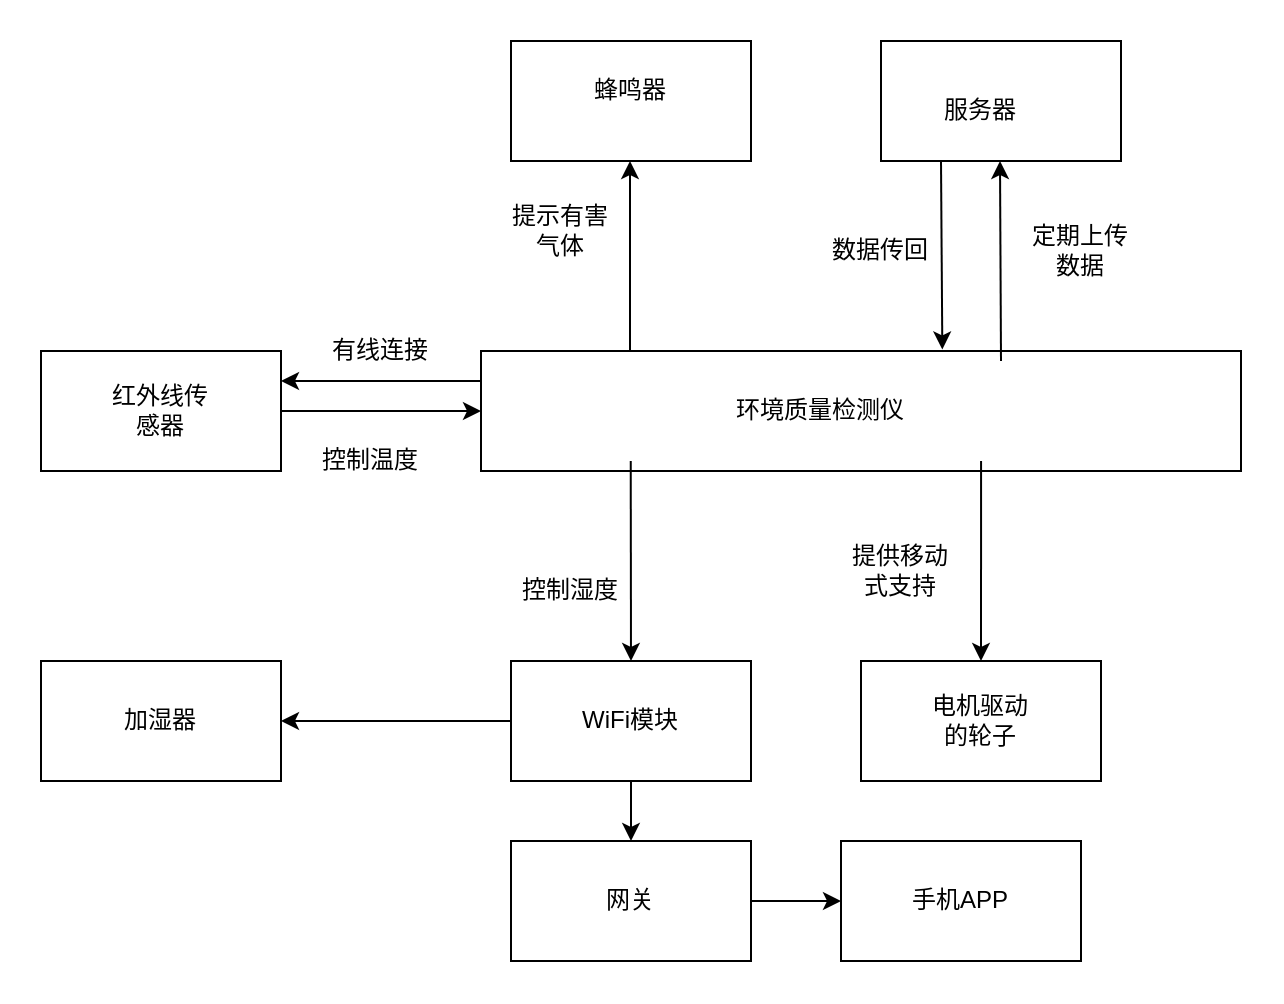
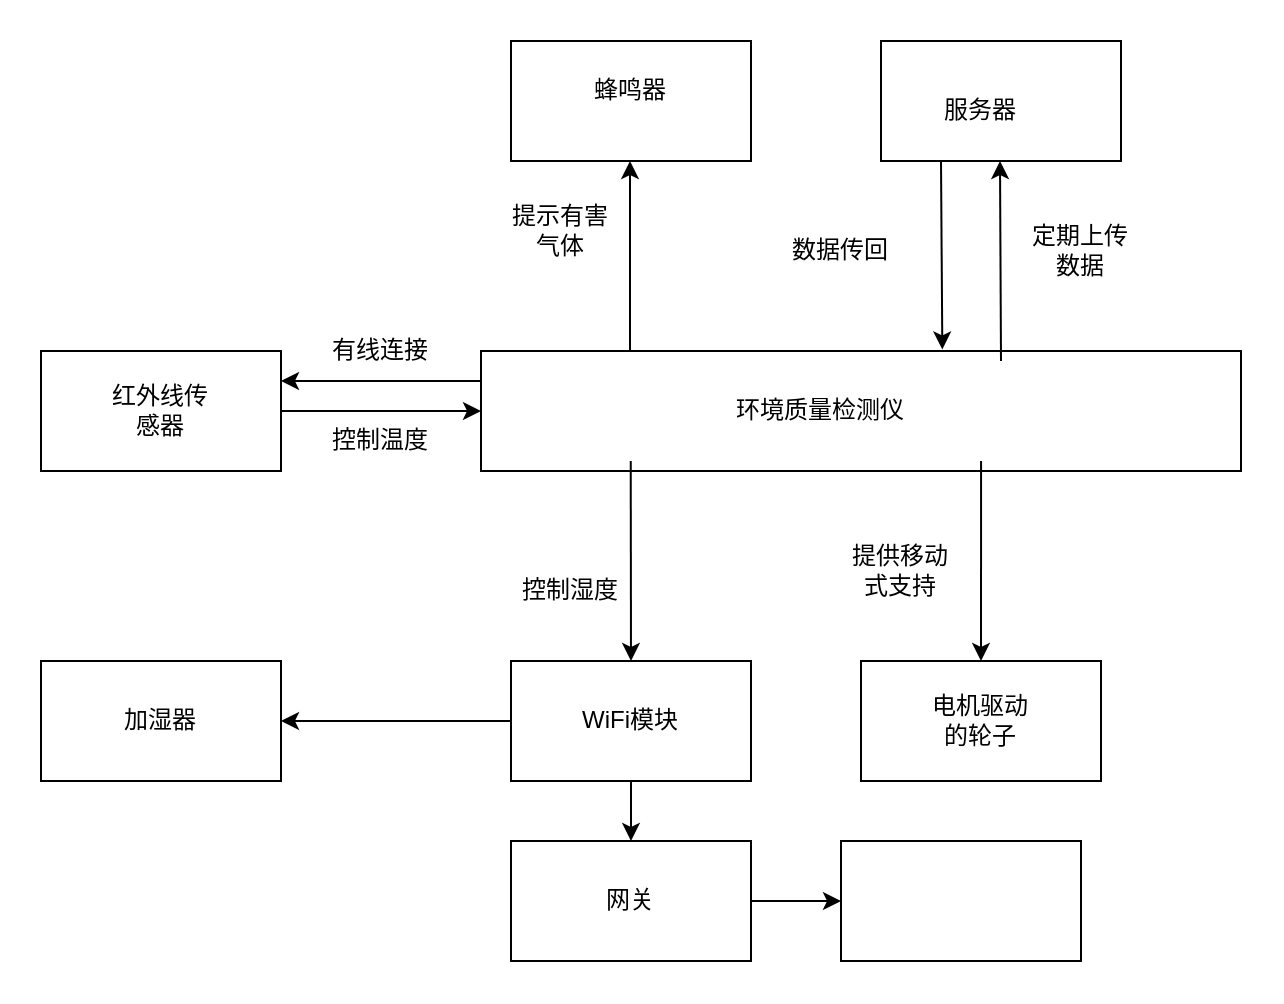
node "数据传回": moved (881, 251) -> (841, 251)
node "控制温度": moved (371, 461) -> (381, 441)
node "手机APP": removed
